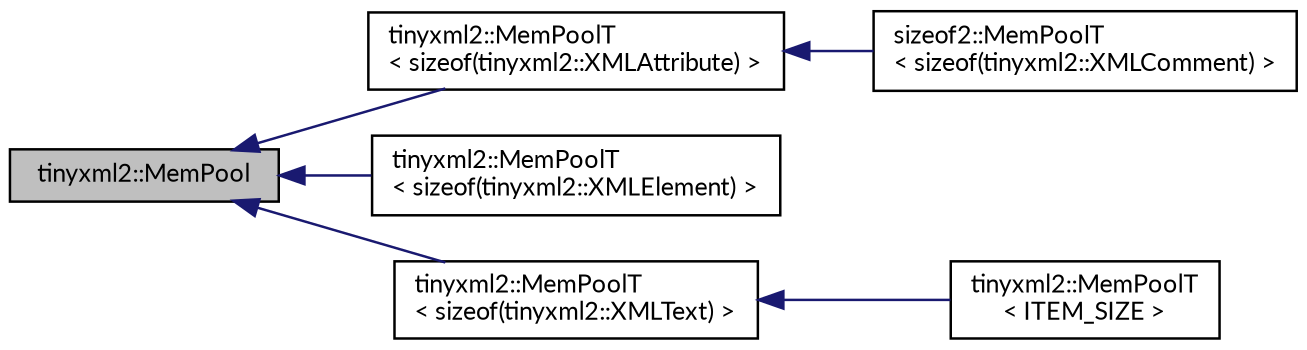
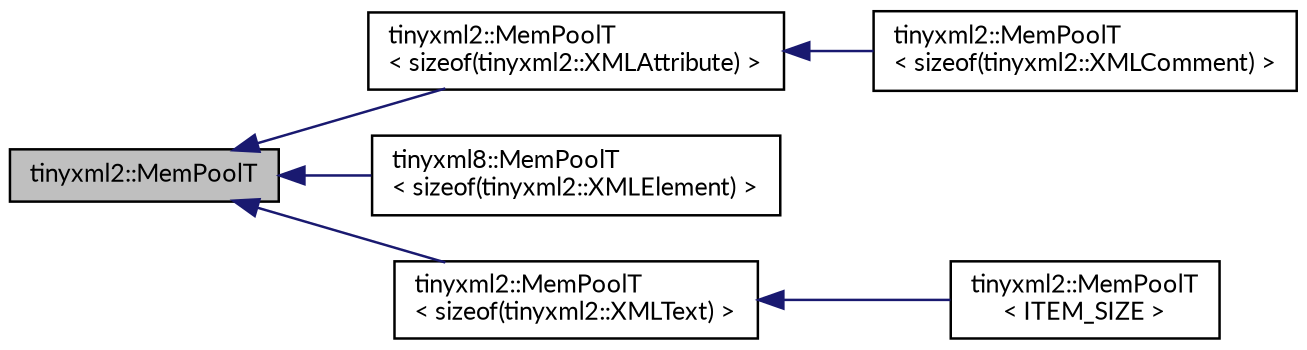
node "sizeof2::MemPoolT < sizeof(tinyxml2::XMLComment) >": label "sizeof2::MemPoolT < sizeof(tinyxml2::XMLComment) >" -> "tinyxml2::MemPoolT < sizeof(tinyxml2::XMLComment) >"
node "tinyxml2::MemPool": label "tinyxml2::MemPool" -> "tinyxml2::MemPoolT"
node "tinyxml2::MemPoolT < sizeof(tinyxml2::XMLElement) >": label "tinyxml2::MemPoolT < sizeof(tinyxml2::XMLElement) >" -> "tinyxml8::MemPoolT < sizeof(tinyxml2::XMLElement) >"
